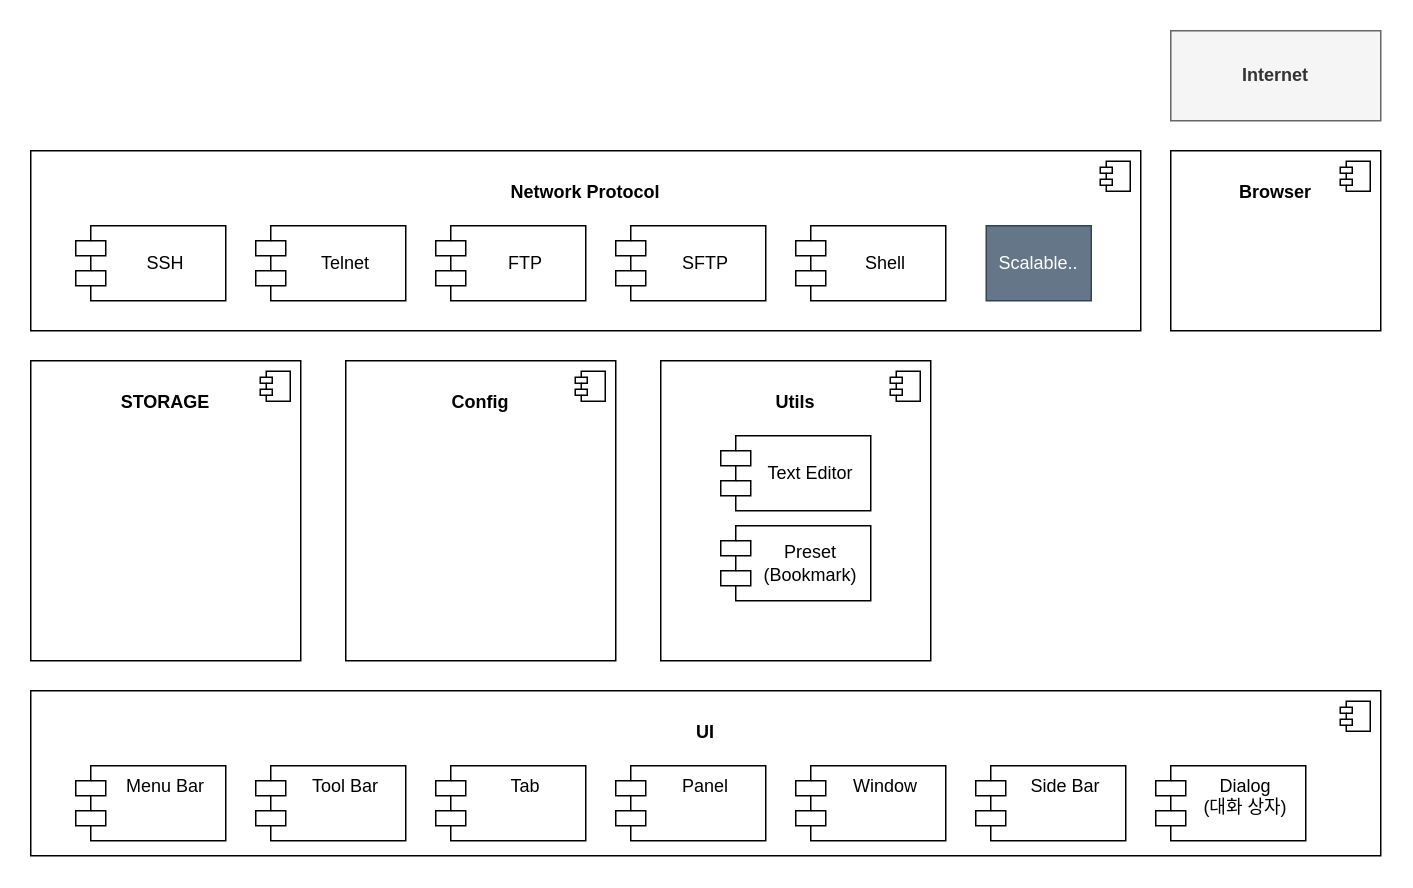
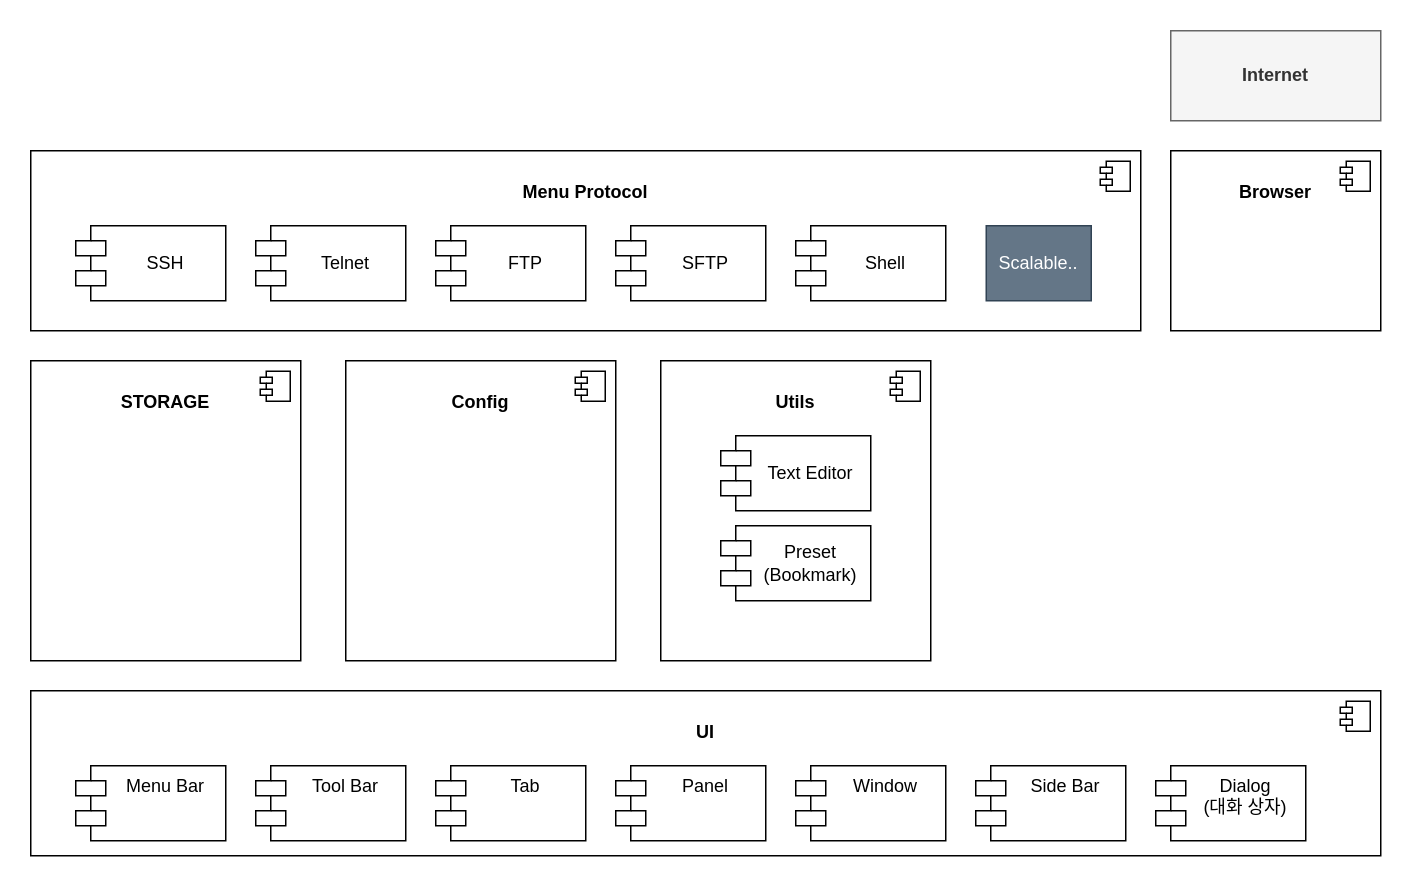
node "Network Protocol": label "Network Protocol" -> "Menu Protocol"
